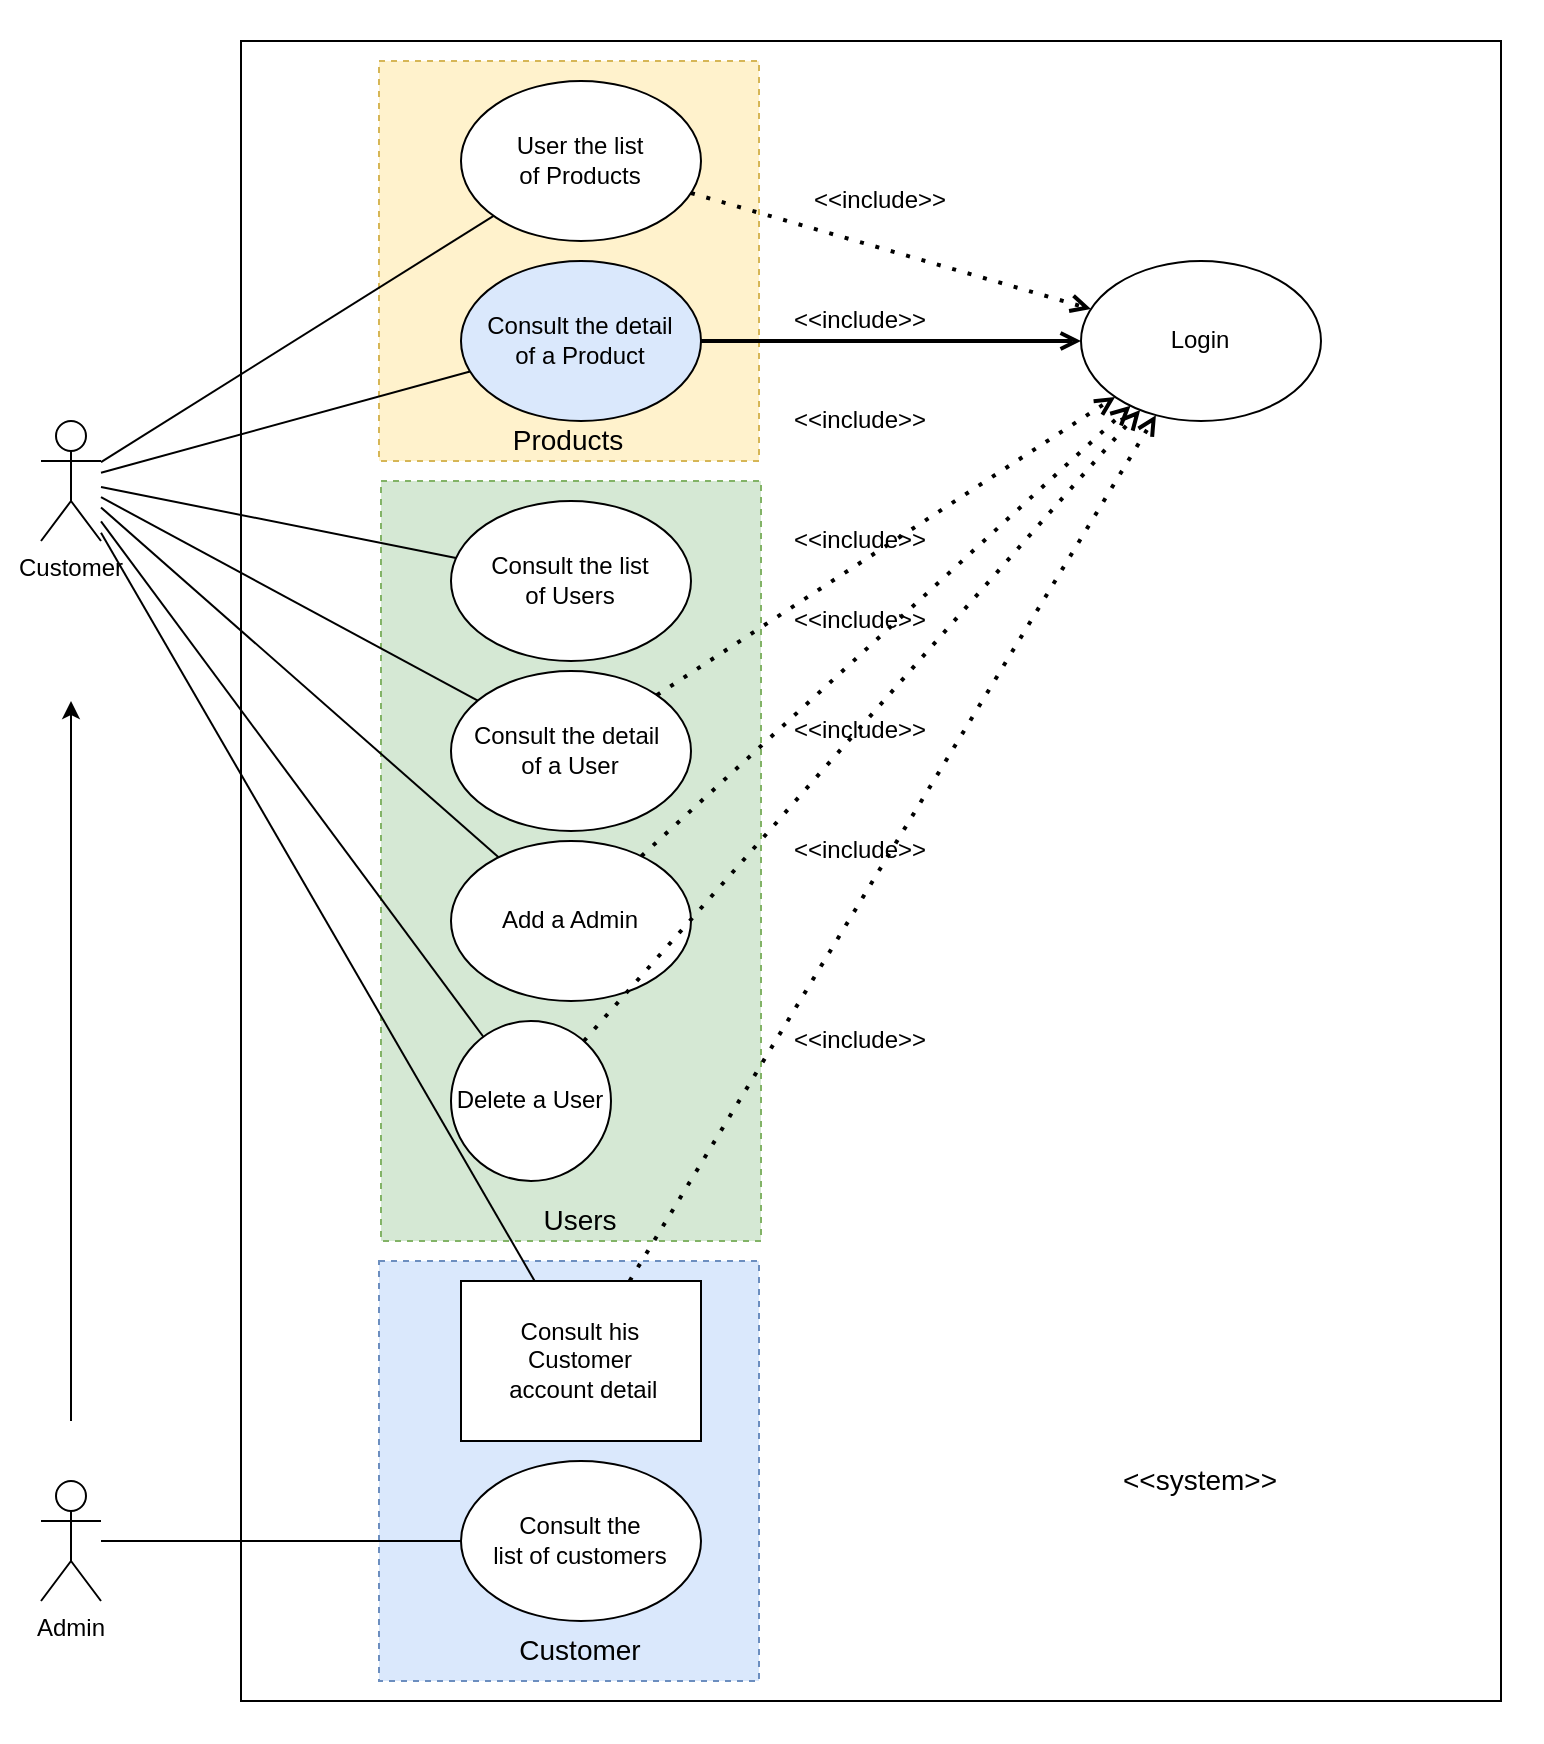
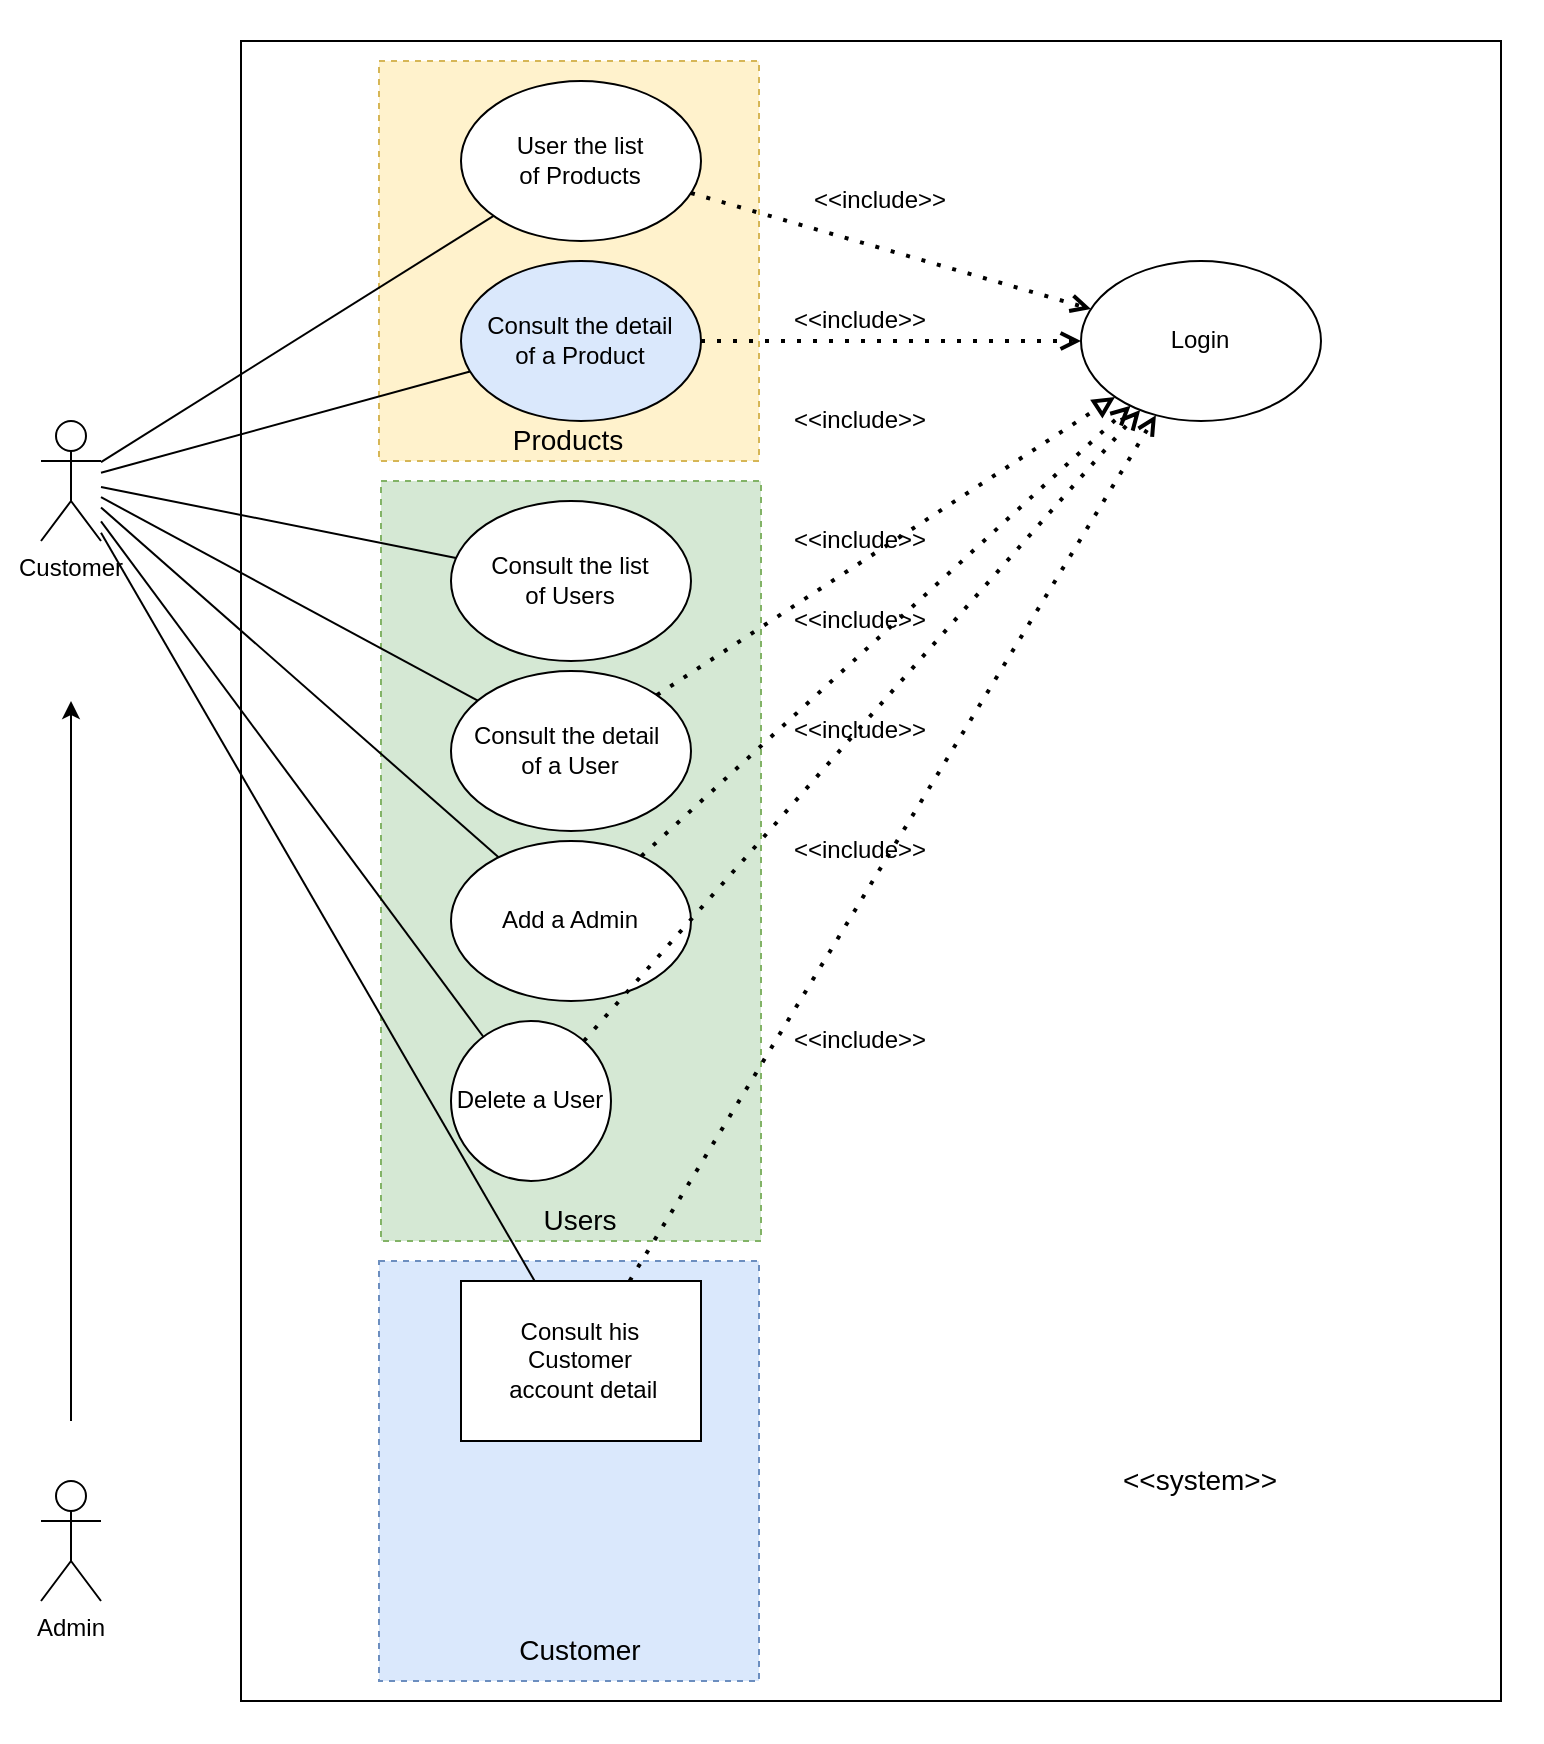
edge "Consult the detail of a Product" -> "Login": style solid -> dashed
edge "Consult the detail of a User" -> "Login": arrowhead open -> block
edge "Admin" -- "Consult the list of customers": removed
node "Consult the list of customers": removed
